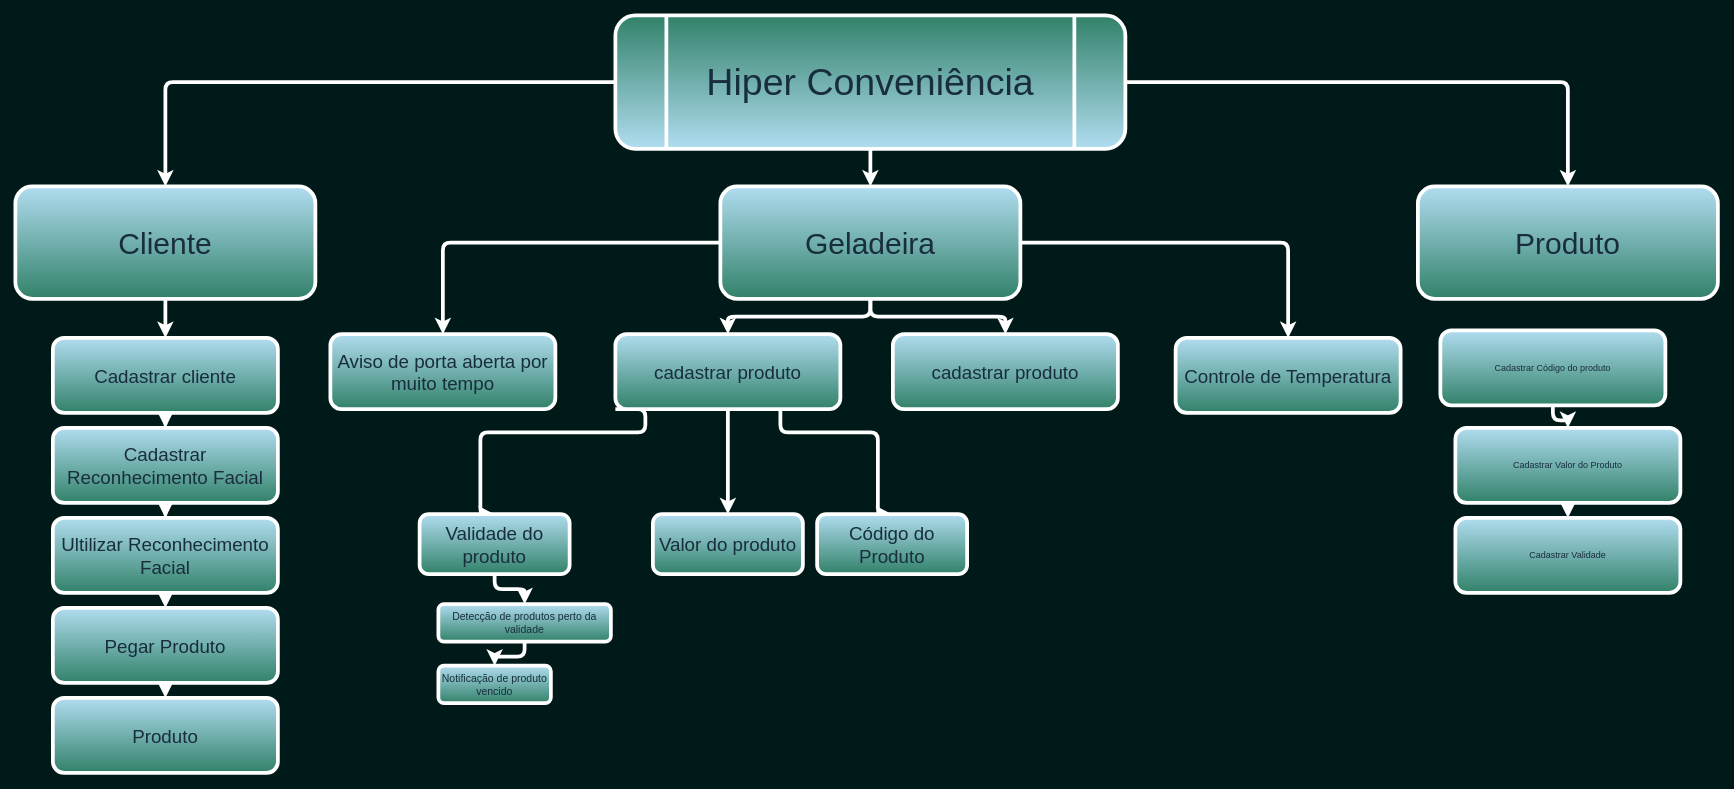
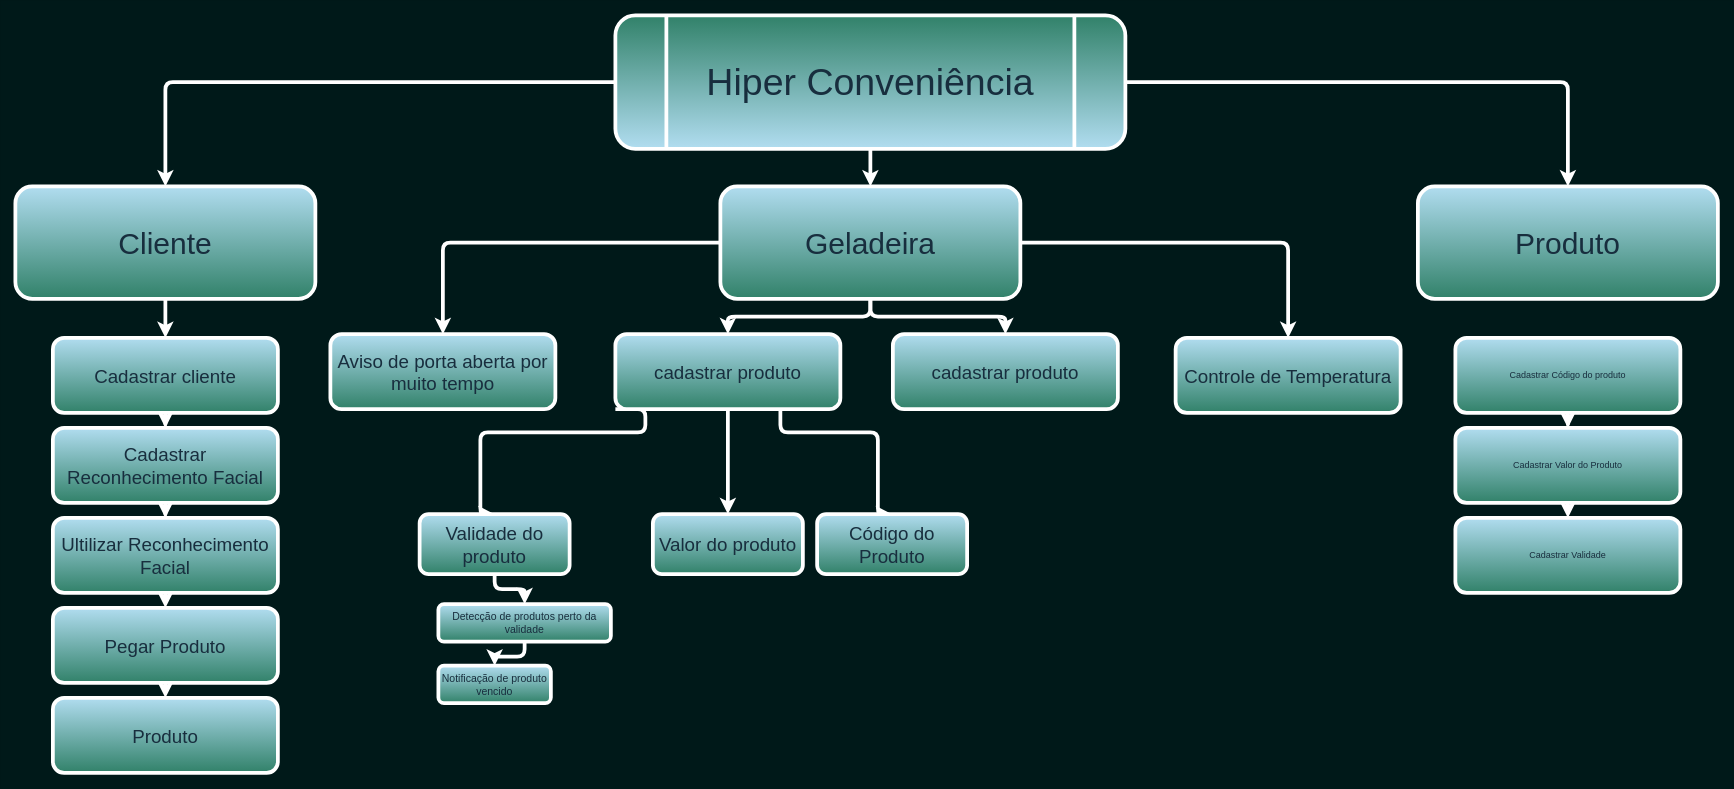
node "Cadastrar Código do produto": moved (1553, 368) -> (1568, 375)
